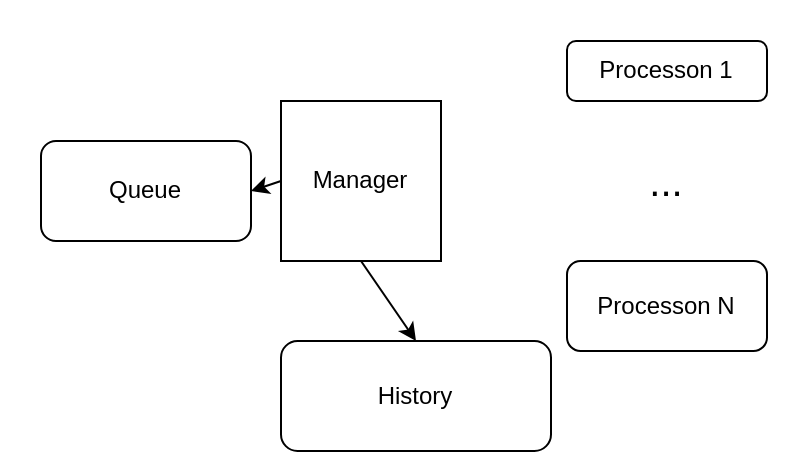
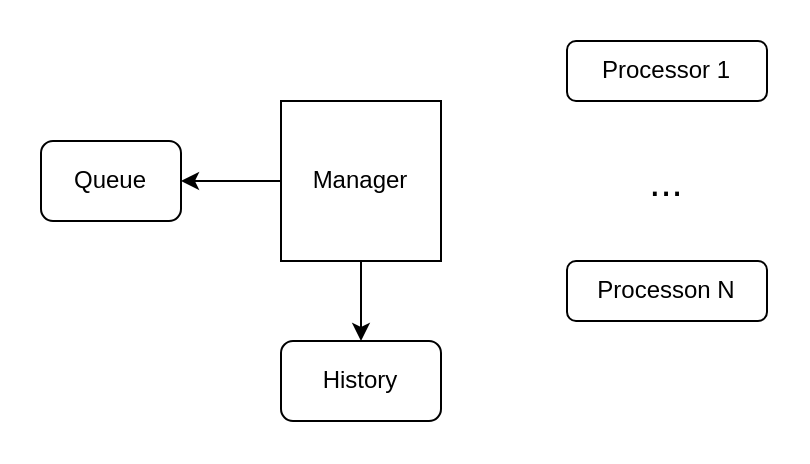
node "Processon 1": label "Processon 1" -> "Processor 1"
node "Queue": size 210x100 -> 140x80
node "Processon N": size 200x90 -> 200x60
node "History": size 270x110 -> 160x80
